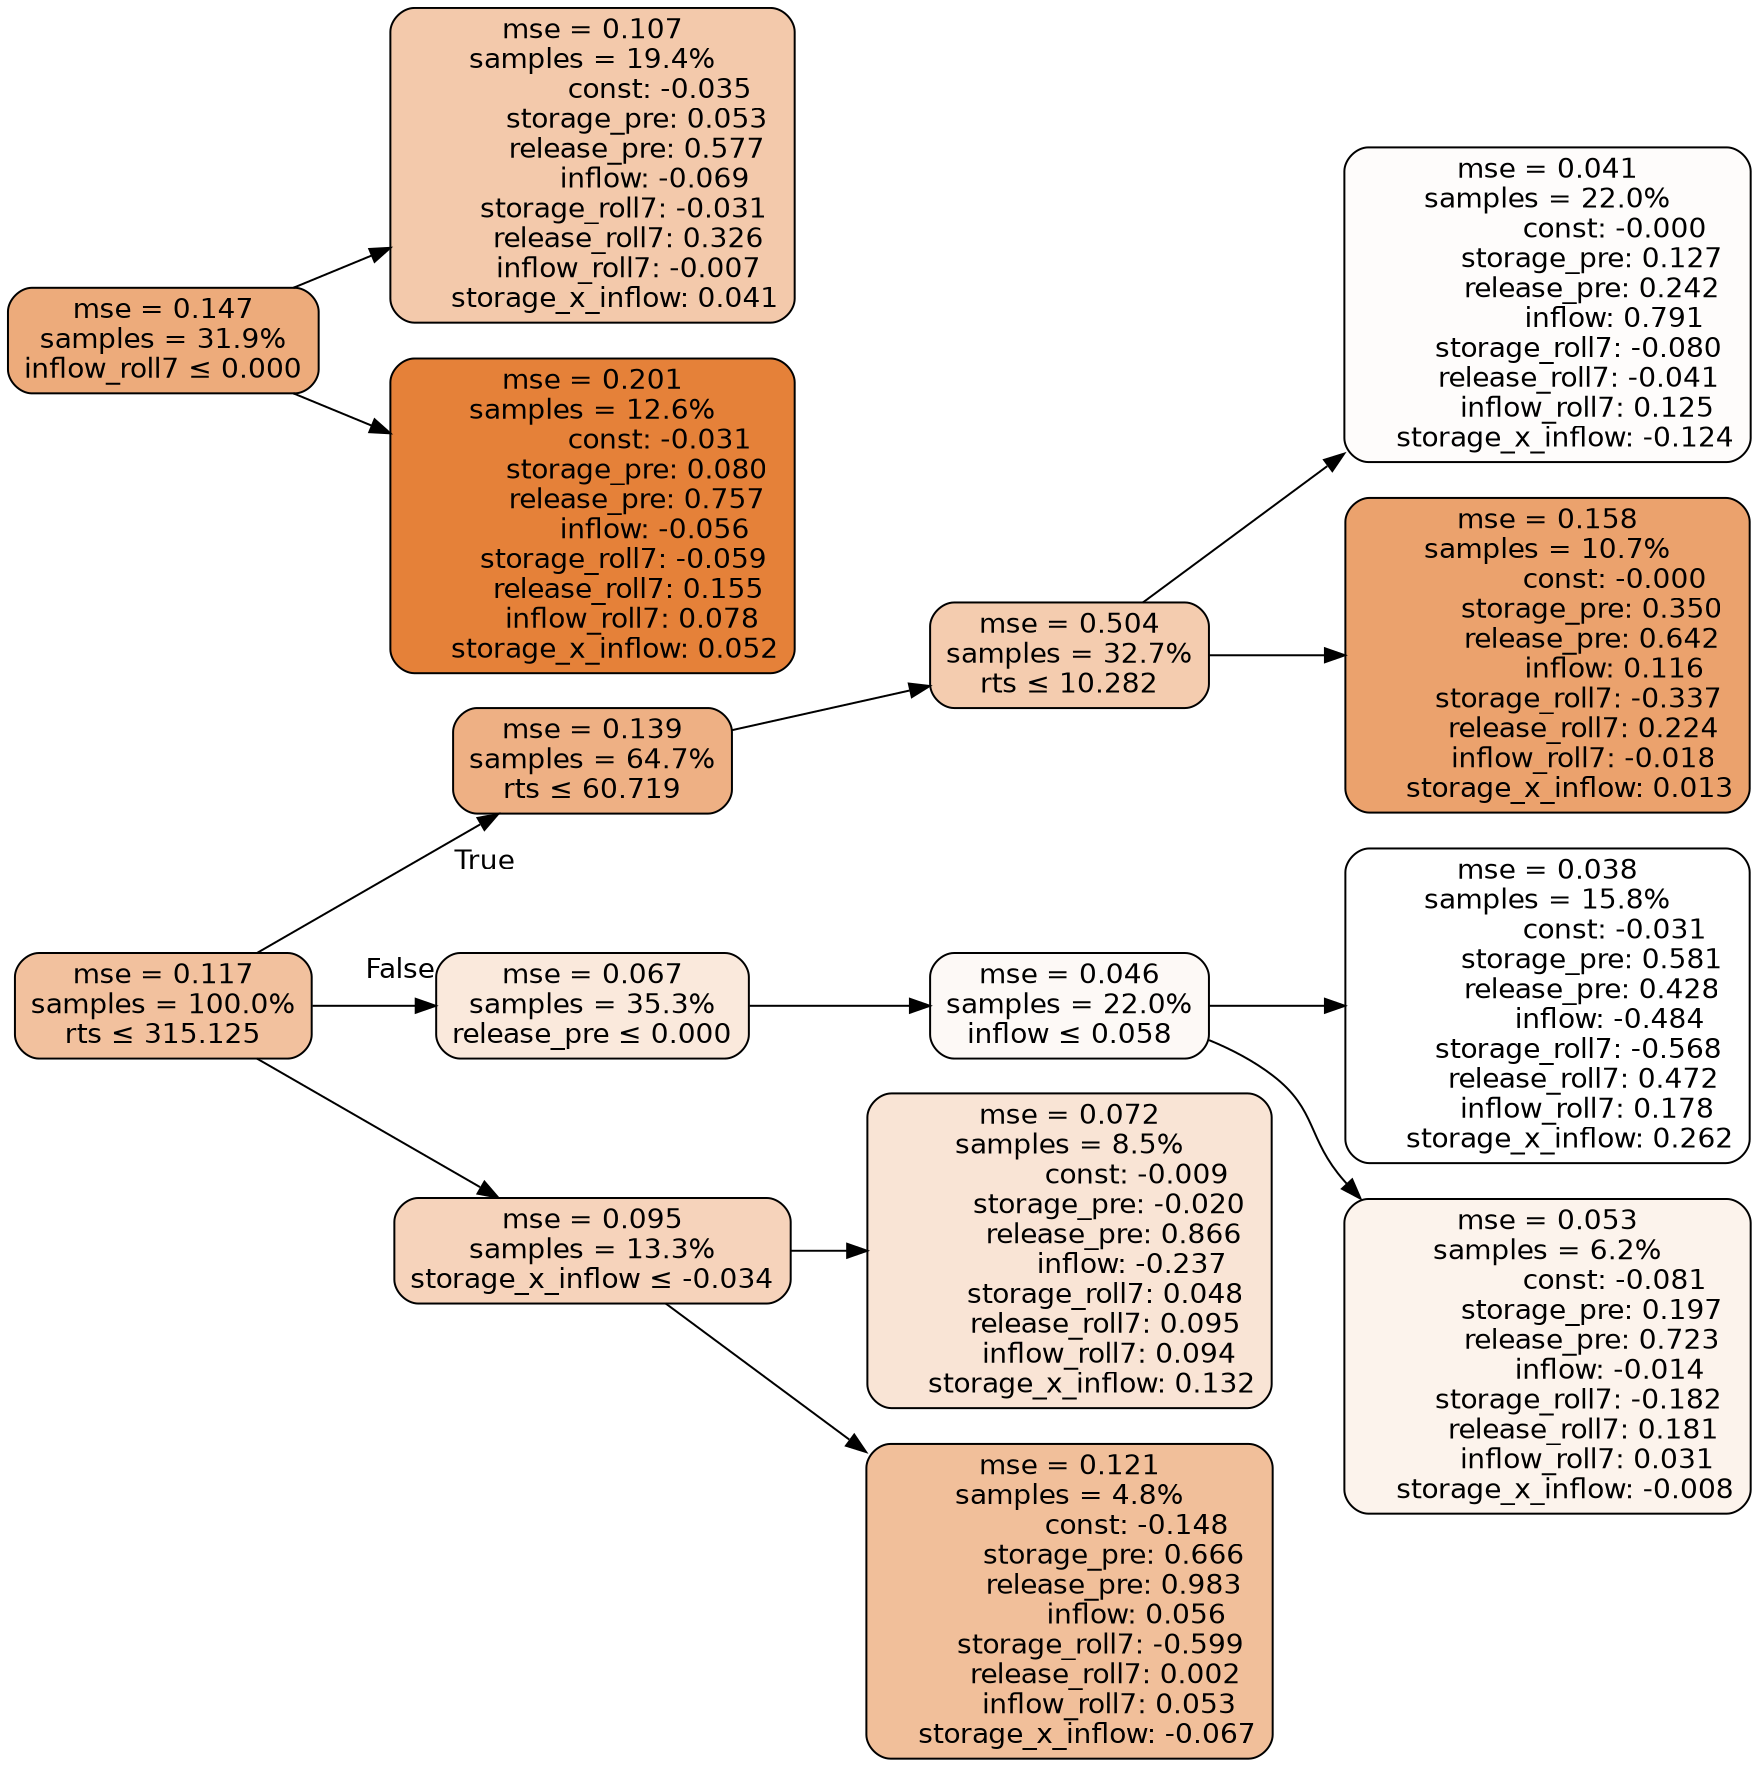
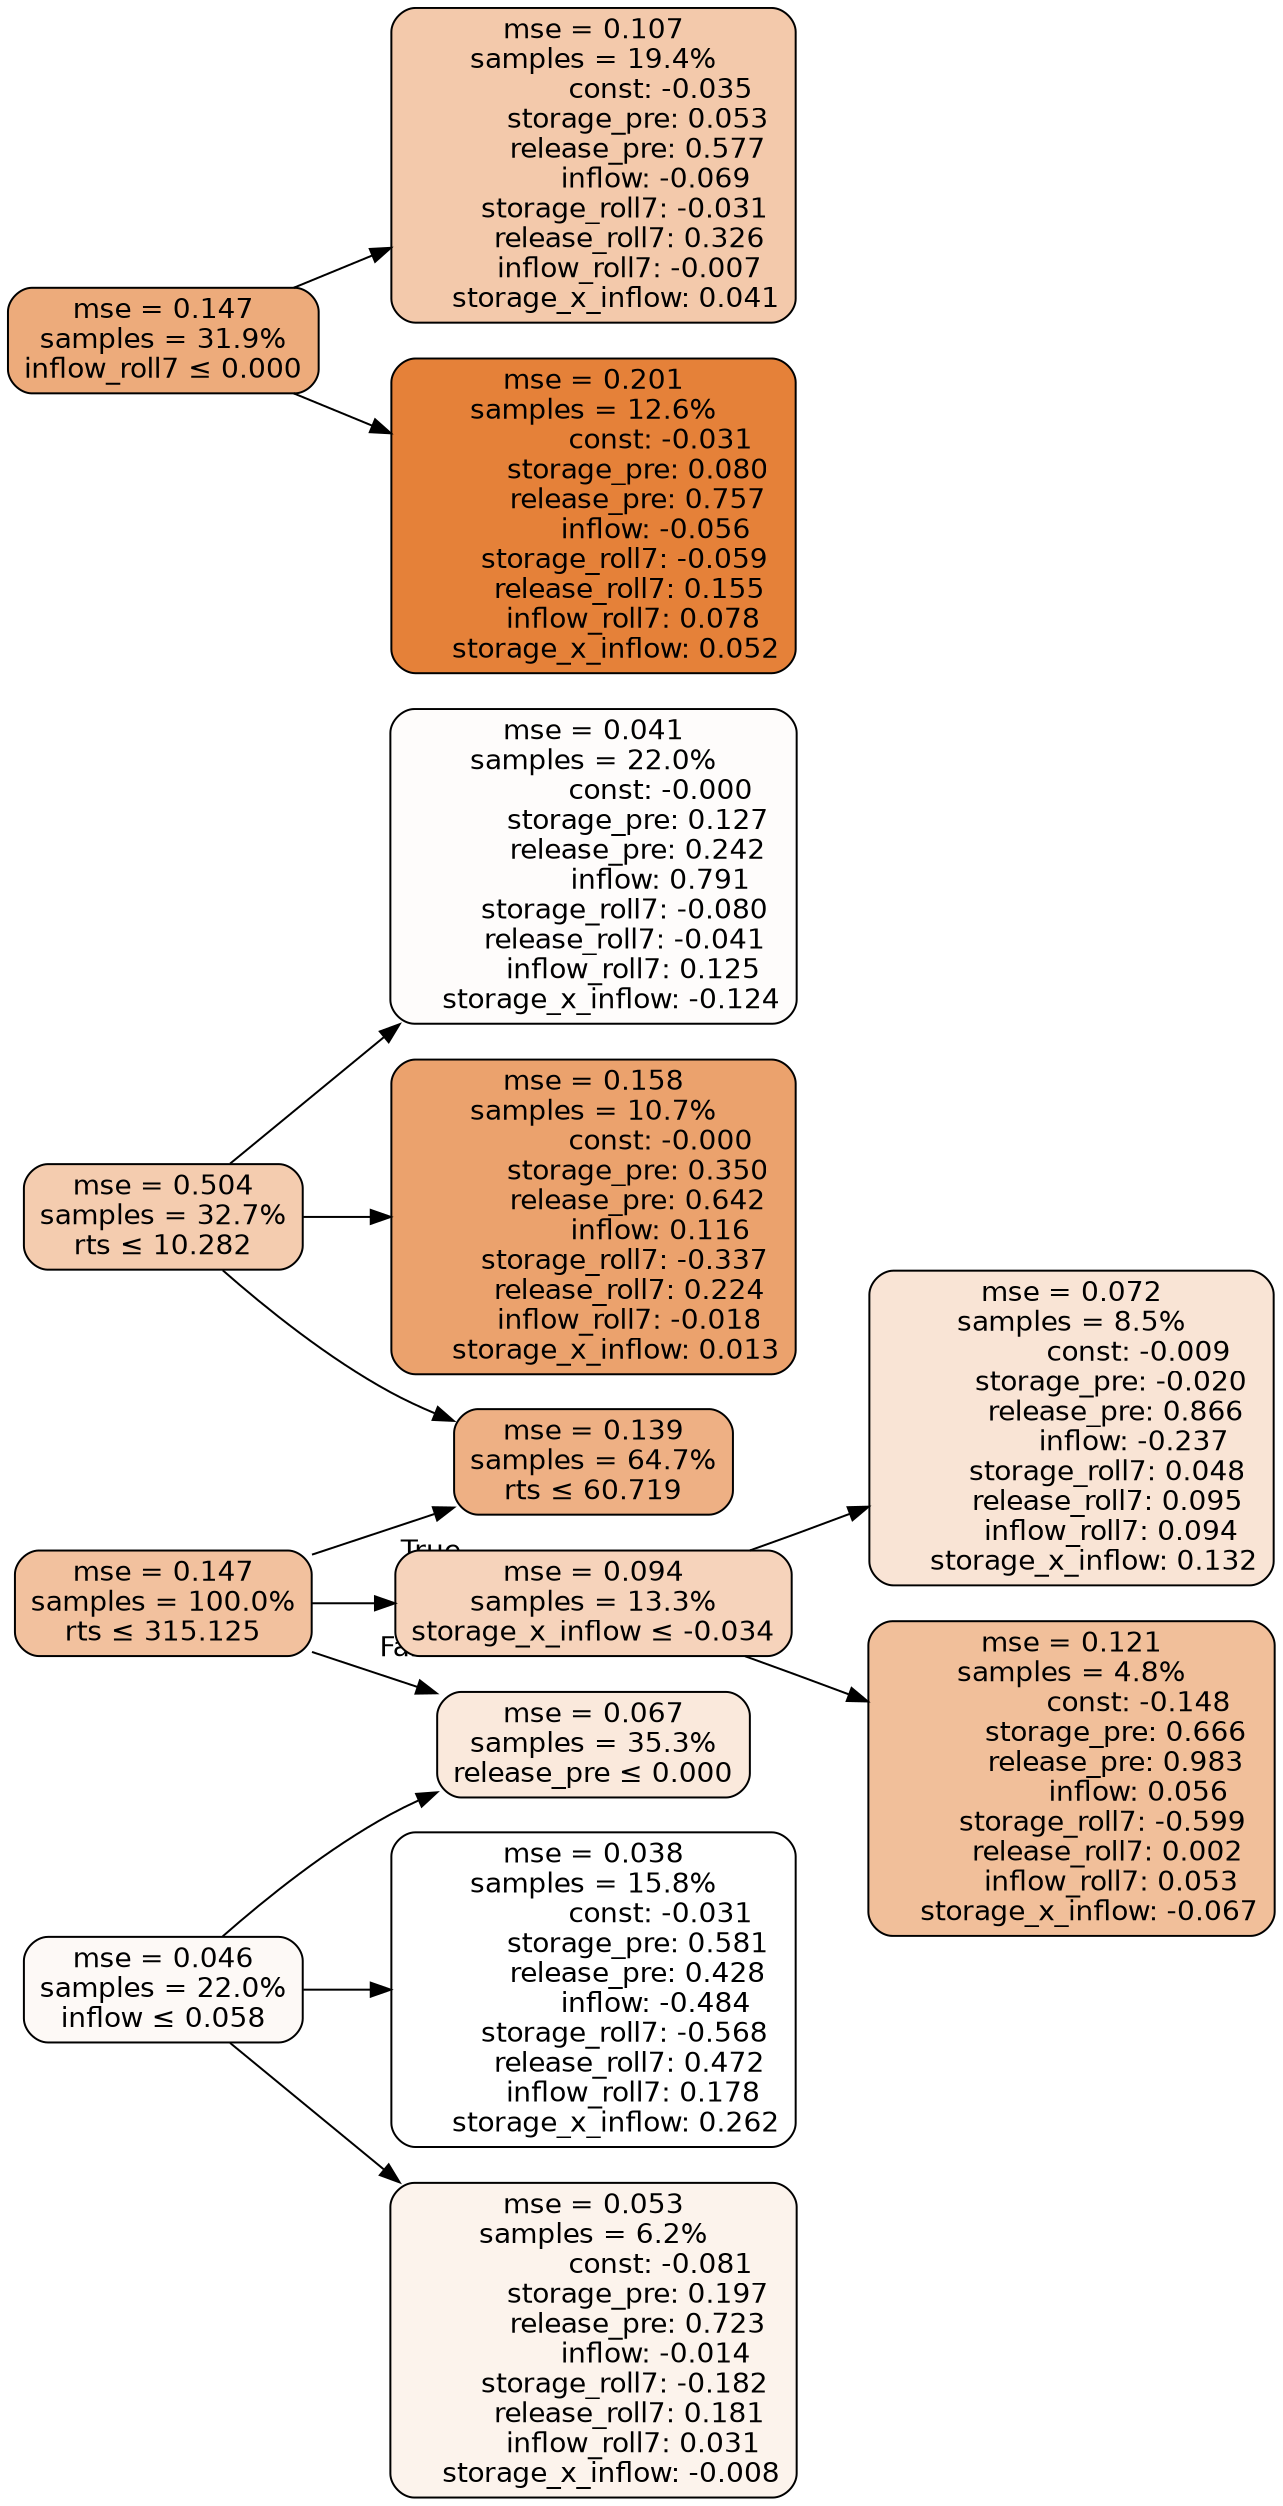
edge "mse = 0.139 samples = 64.7% rts ≤ 60.719" -> "mse = 0.504 samples = 32.7% rts ≤ 10.282": reversed
node "mse = 0.117 samples = 100.0% rts ≤ 315.125": label "mse = 0.117 samples = 100.0% rts ≤ 315.125" -> "mse = 0.147 samples = 100.0% rts ≤ 315.125"
edge "mse = 0.067 samples = 35.3% release_pre ≤ 0.000" -> "mse = 0.046 samples = 22.0% inflow ≤ 0.058": reversed
node "mse = 0.095 samples = 13.3% storage_x_inflow ≤ -0.034": label "mse = 0.095 samples = 13.3% storage_x_inflow ≤ -0.034" -> "mse = 0.094 samples = 13.3% storage_x_inflow ≤ -0.034"
